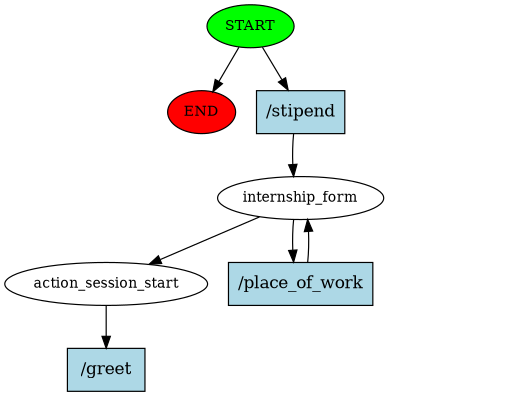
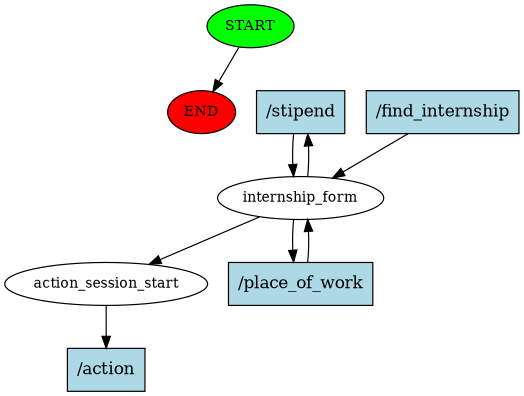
edge "START" -> "/stipend": now "internship_form" -> "/stipend"
node "/find_internship": added
node "/greet": label "/greet" -> "/action"
